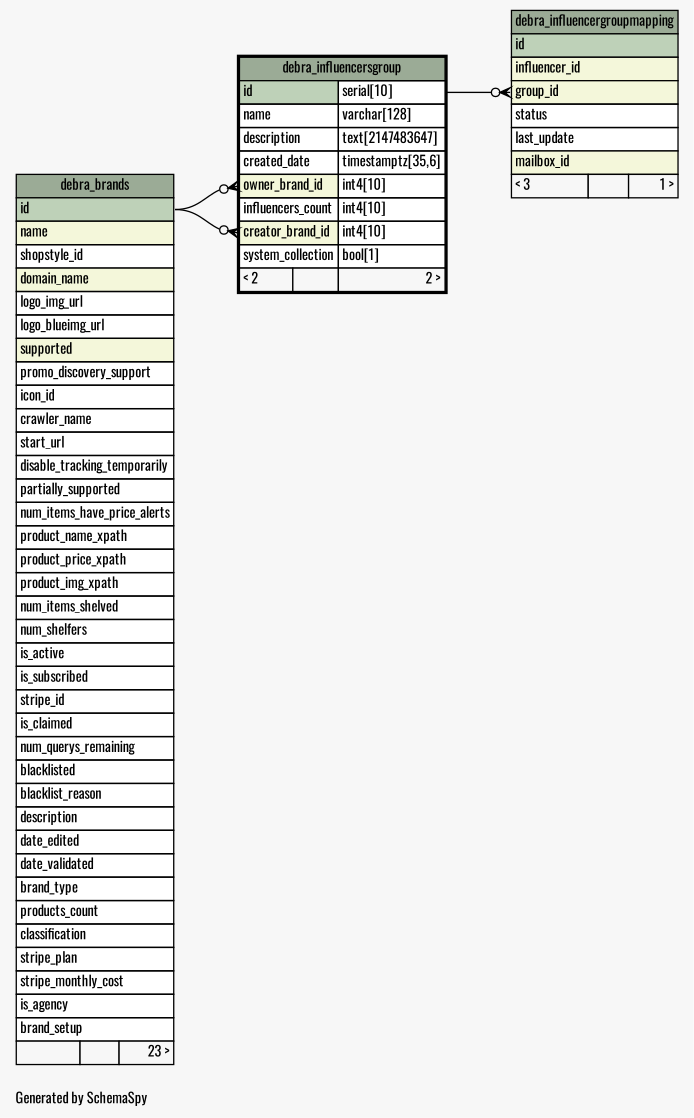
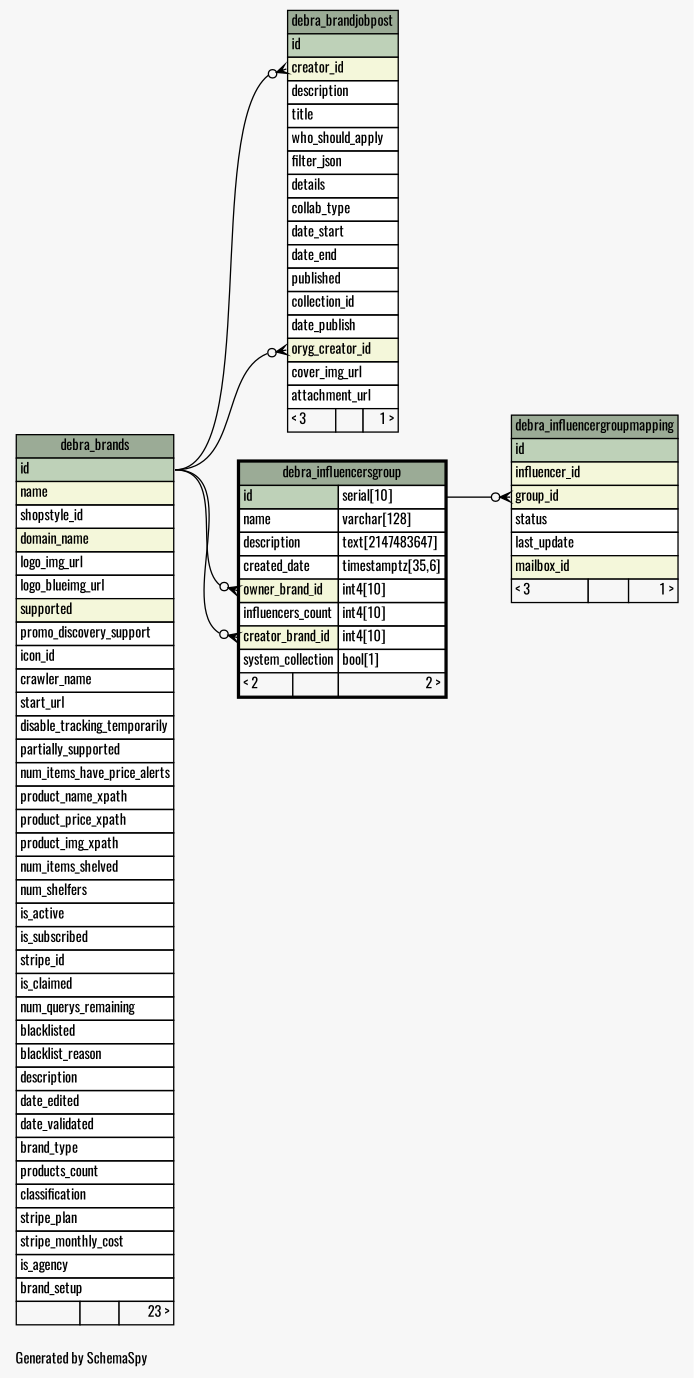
node "debra_brandjobpost": added
